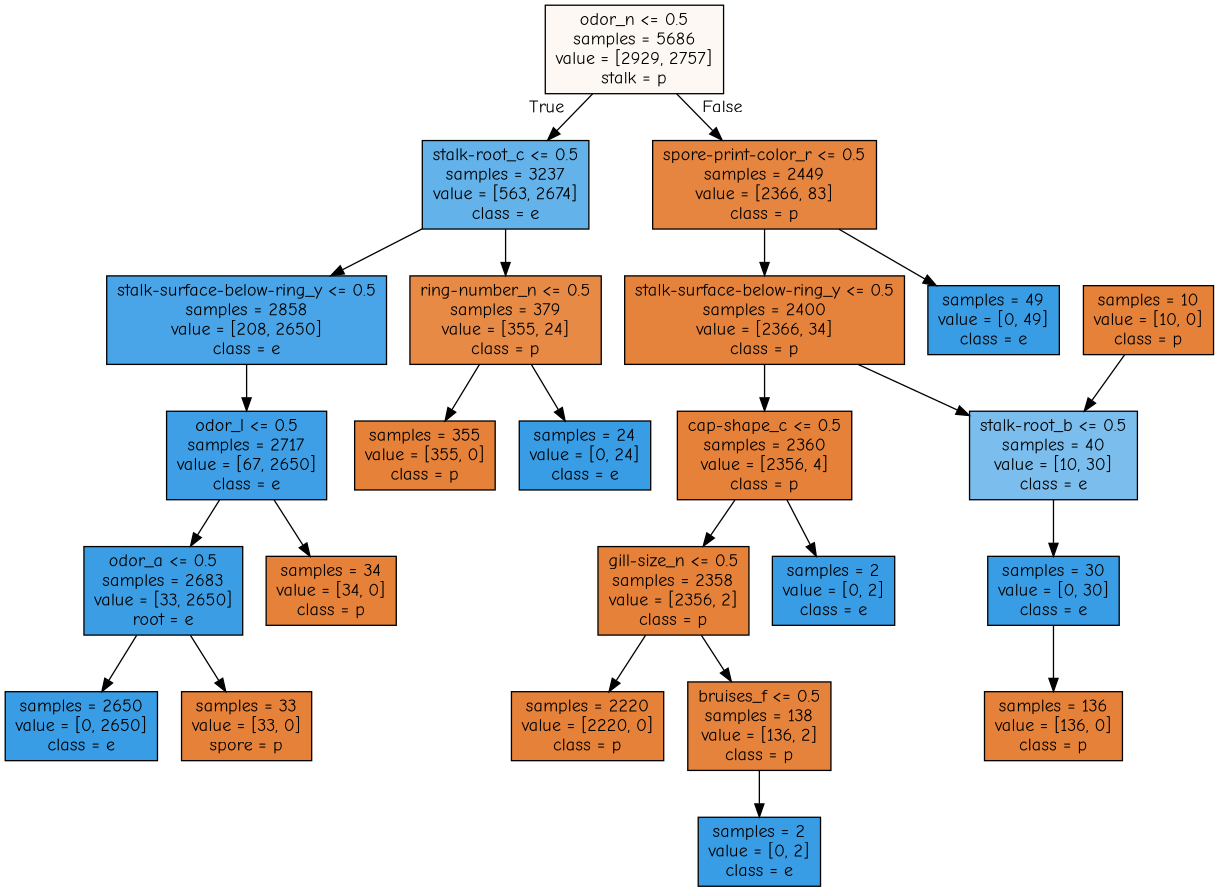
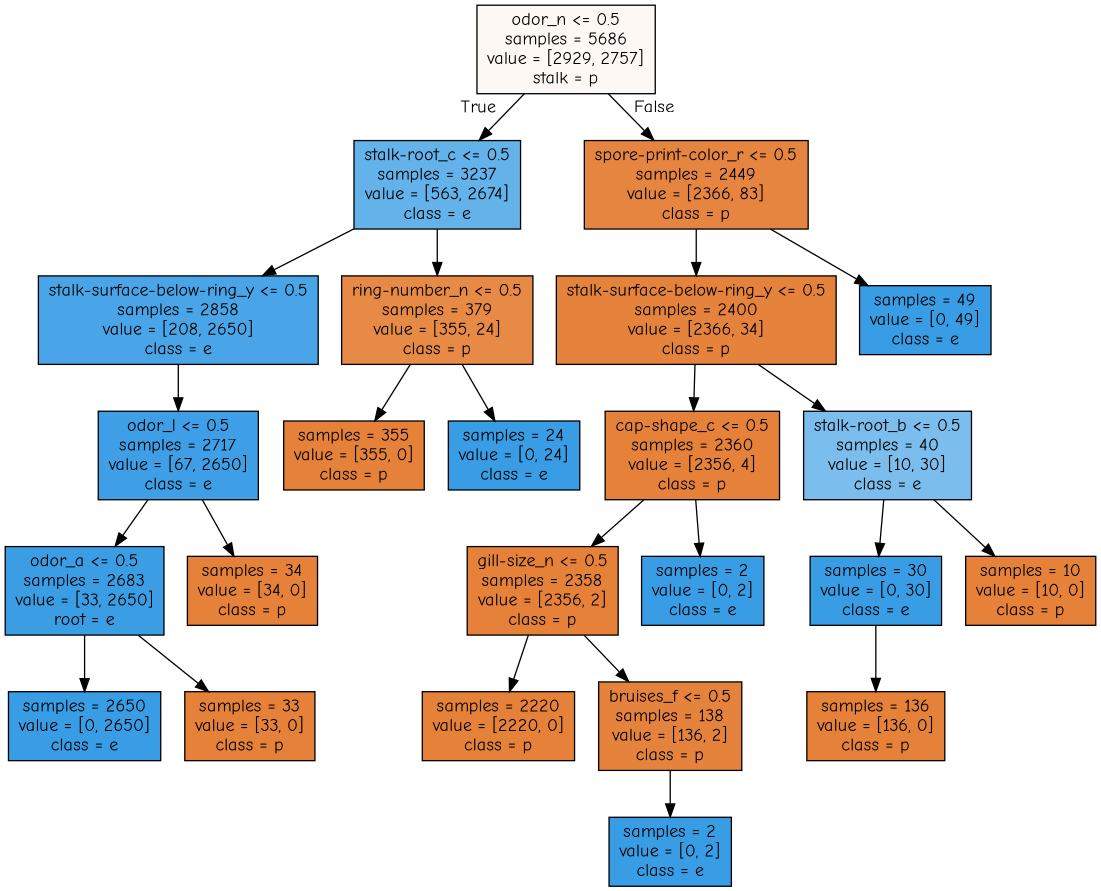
edge "samples = 10 value = [10, 0] class = p" -> "stalk-root_b <= 0.5 samples = 40 value = [10, 30] class = e": reversed
node "samples = 33 value = [33, 0] spore = p": label "samples = 33 value = [33, 0] spore = p" -> "samples = 33 value = [33, 0] class = p"
